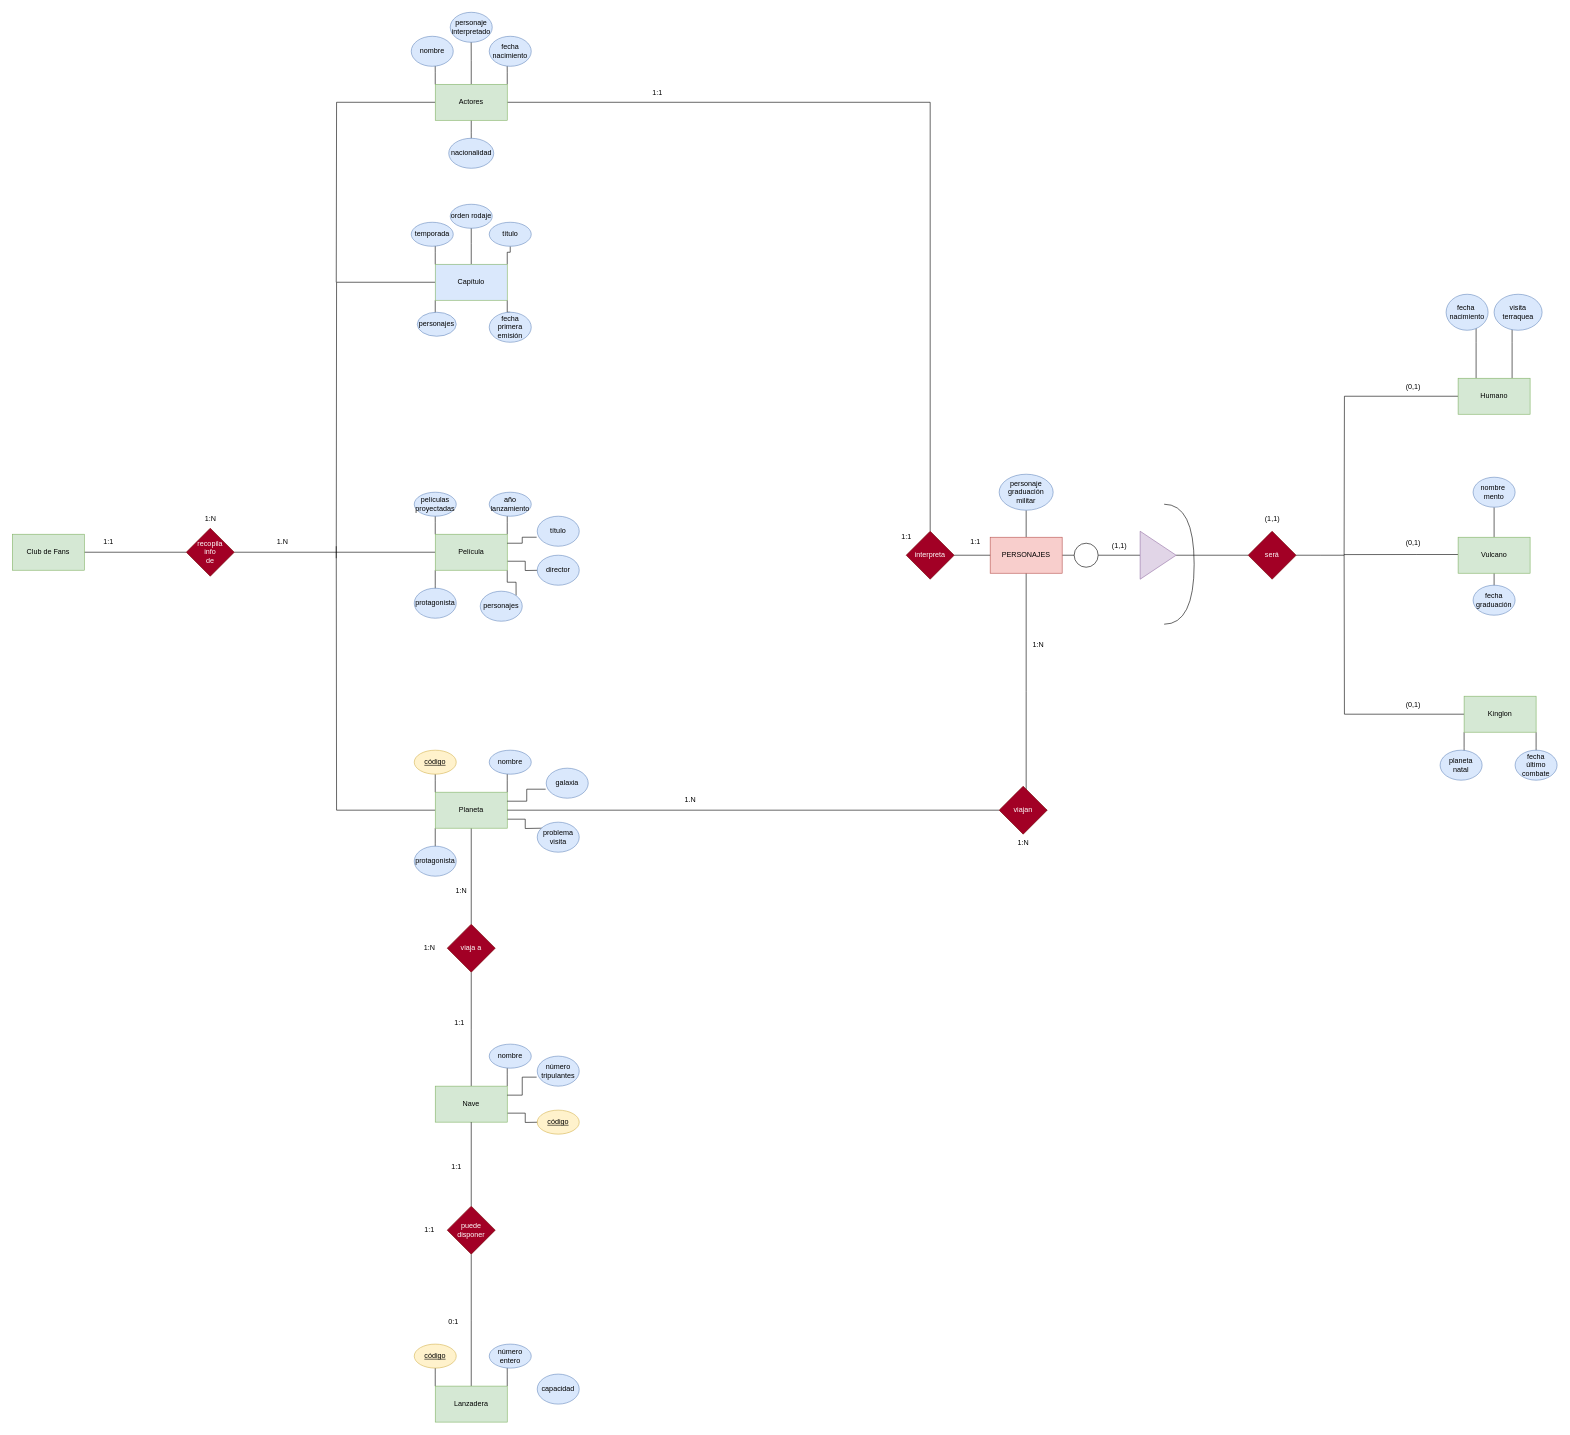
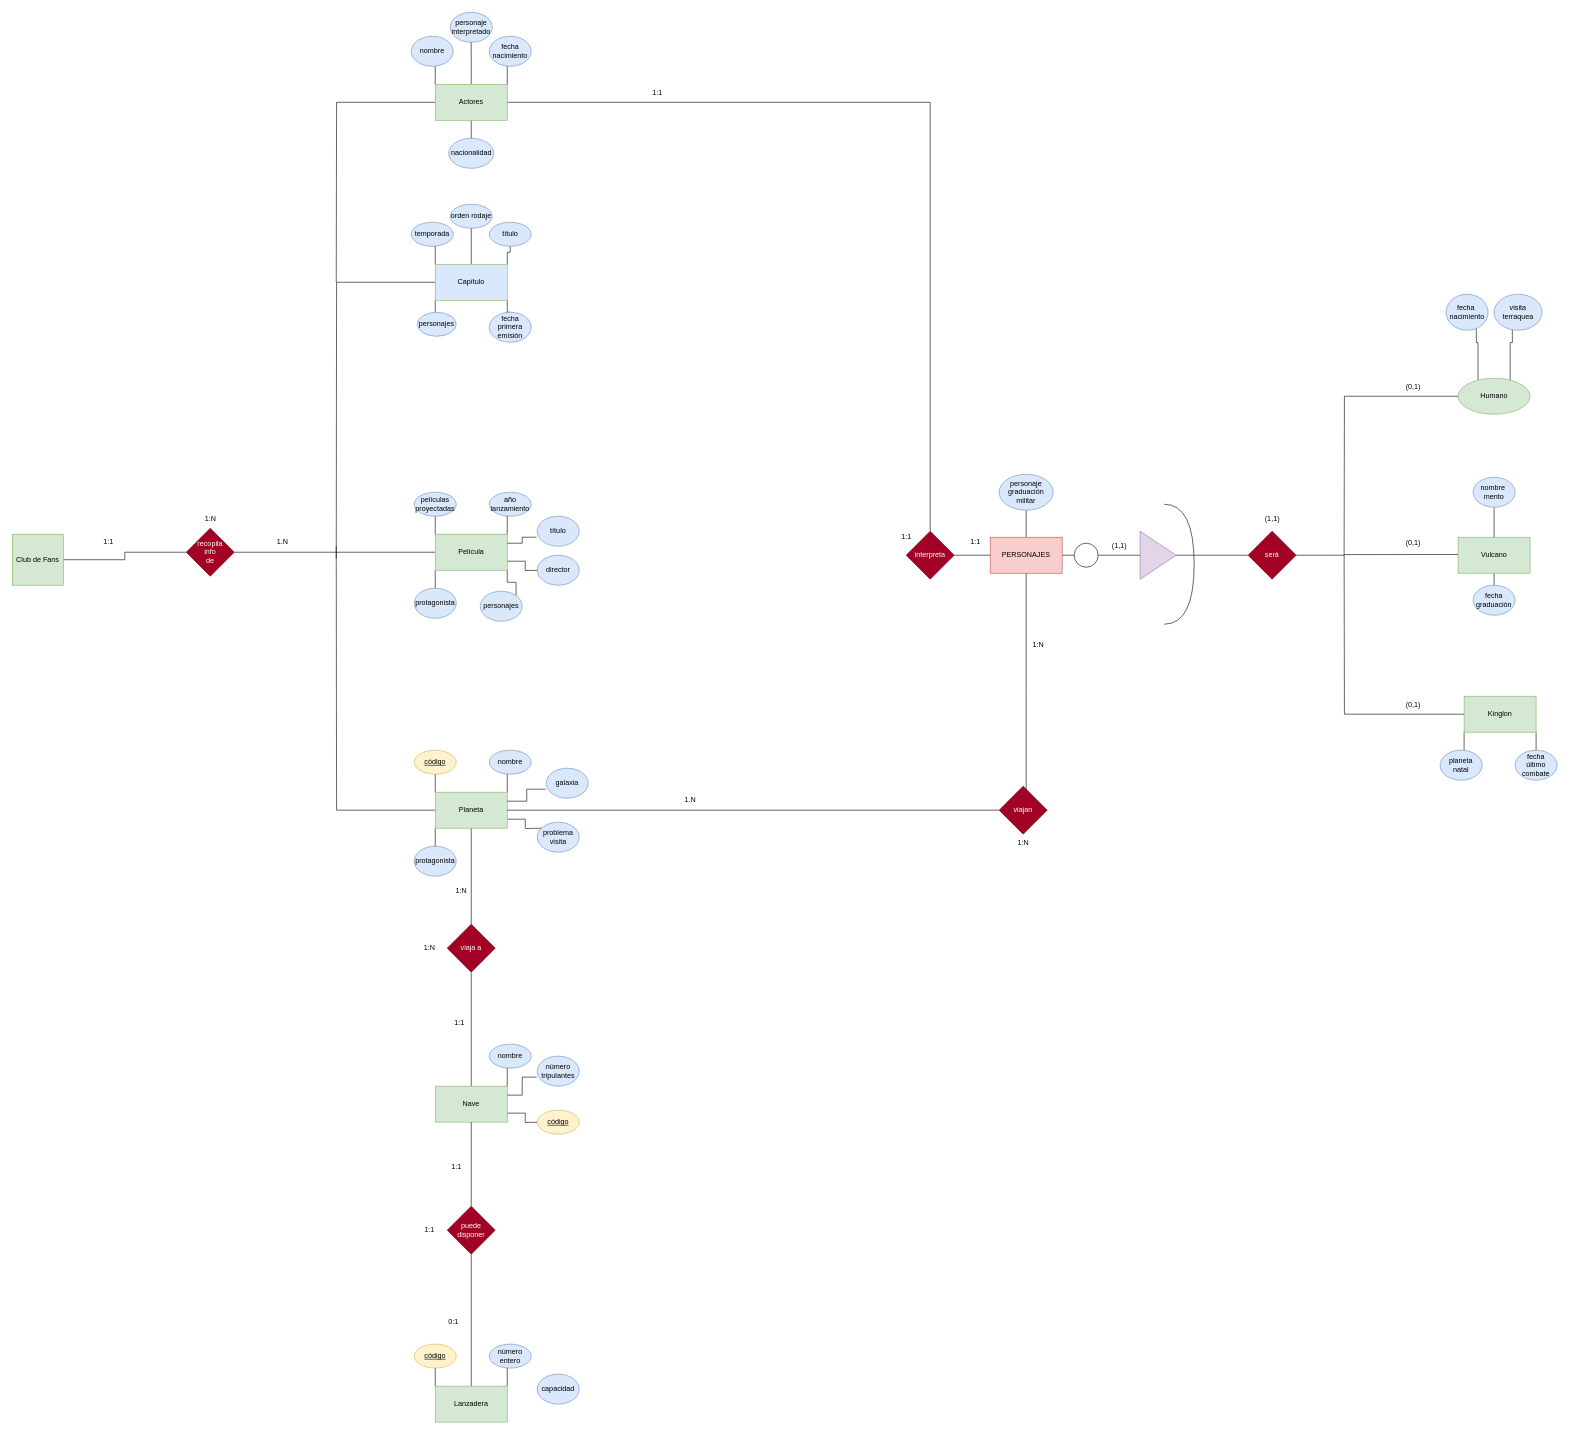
node "Humano": shape rectangle -> ellipse
node "Club de Fans": size 72x36 -> 51x51
